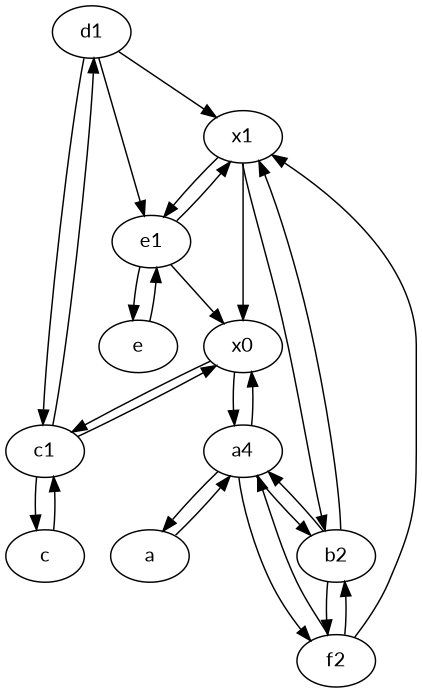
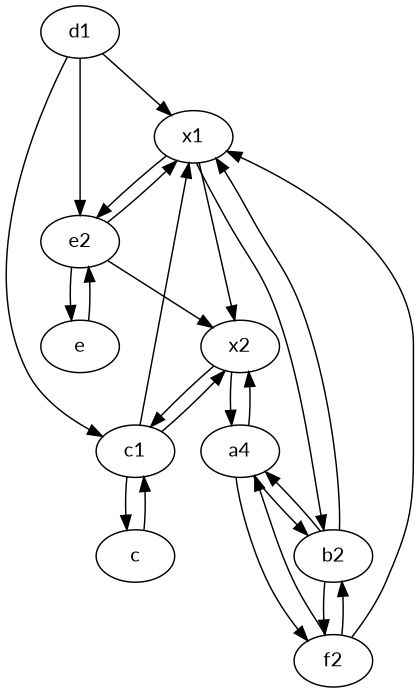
node "e1": label "e1" -> "e2"
edge "c1" -> "d1": now "c1" -> "x1"
node "x0": label "x0" -> "x2"
node "a": removed
